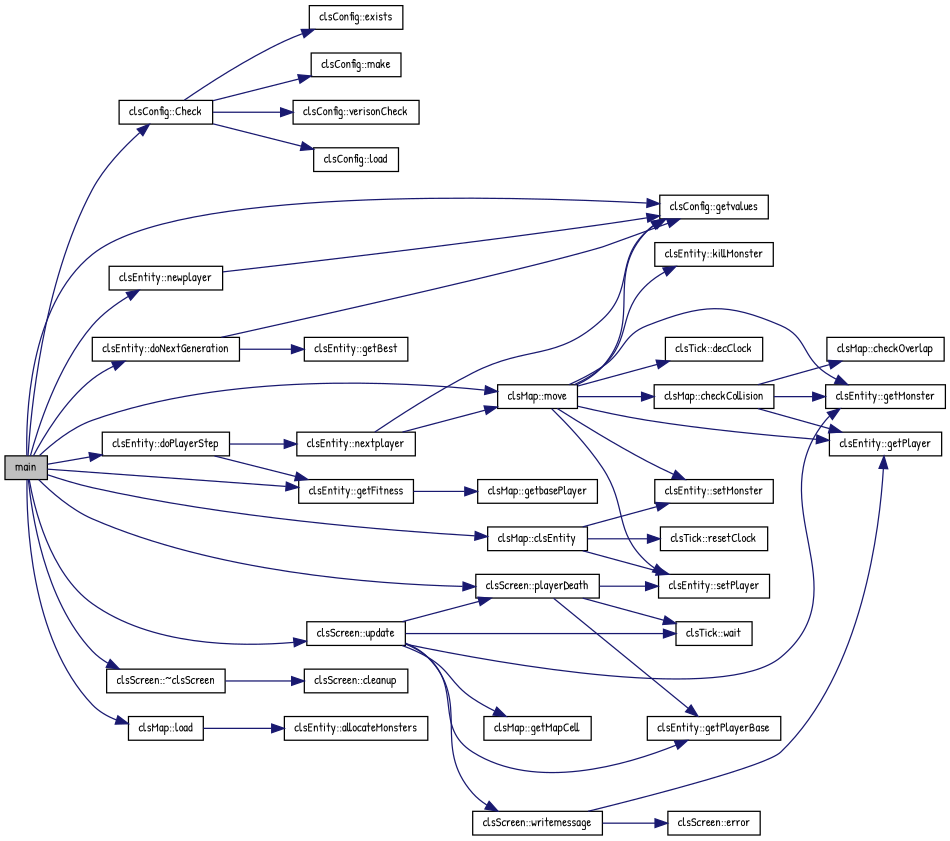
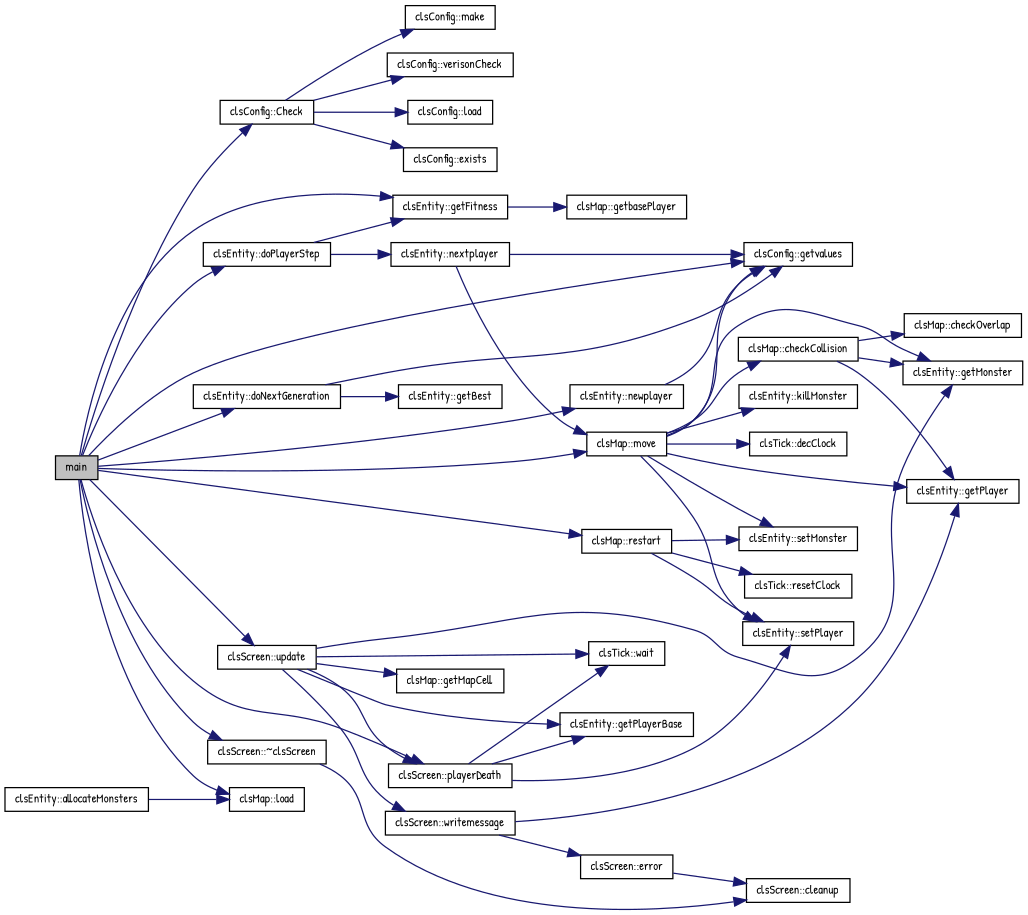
node "clsMap::clsEntity": label "clsMap::clsEntity" -> "clsMap::restart"
edge "clsMap::load" -> "clsEntity::allocateMonsters": reversed
edge "clsScreen::error" -> "clsScreen::cleanup": added
